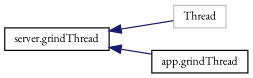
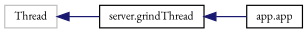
edge "Thread" -> "server.grindThread": reversed
node "app.grindThread": label "app.grindThread" -> "app.app"
